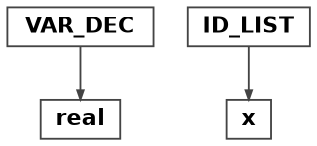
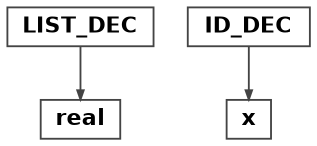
node "VAR_DEC": label "VAR_DEC" -> "LIST_DEC"
node "ID_LIST": label "ID_LIST" -> "ID_DEC"
